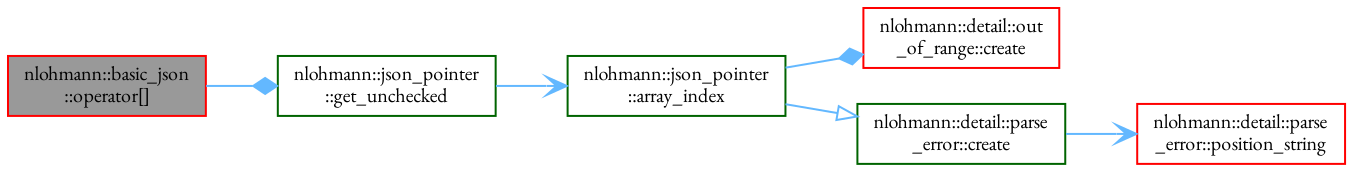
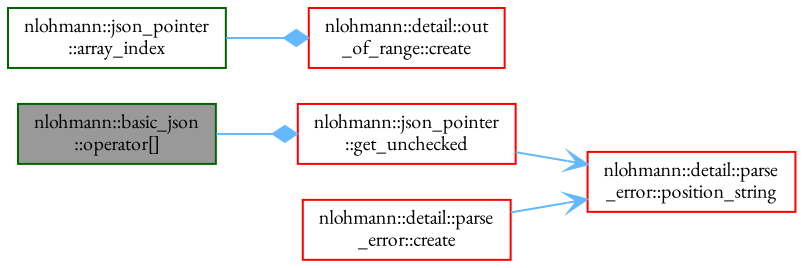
node "nlohmann::basic_json ::operator[]": color red -> darkgreen
node "nlohmann::json_pointer ::get_unchecked": color darkgreen -> red
edge "nlohmann::json_pointer ::get_unchecked" -> "nlohmann::json_pointer ::array_index": now "nlohmann::json_pointer ::get_unchecked" -> "nlohmann::detail::parse _error::position_string"
edge "nlohmann::json_pointer ::array_index" -> "nlohmann::detail::parse _error::create": removed
node "nlohmann::detail::parse _error::create": color darkgreen -> red
